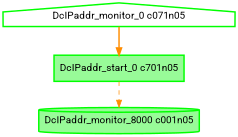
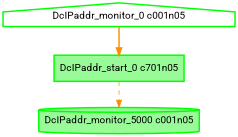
node "DcIPaddr_monitor_0 c071n05": label "DcIPaddr_monitor_0 c071n05" -> "DcIPaddr_monitor_0 c001n05"
node "DcIPaddr_monitor_8000 c001n05": label "DcIPaddr_monitor_8000 c001n05" -> "DcIPaddr_monitor_5000 c001n05"
